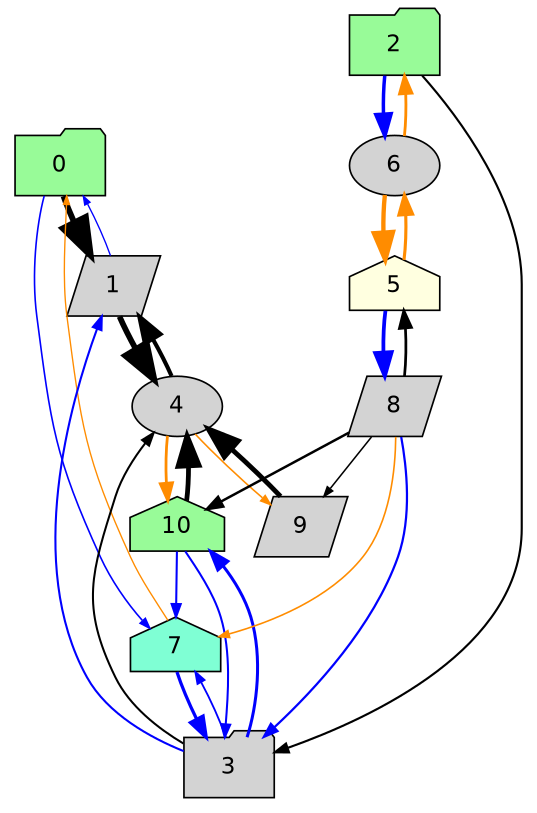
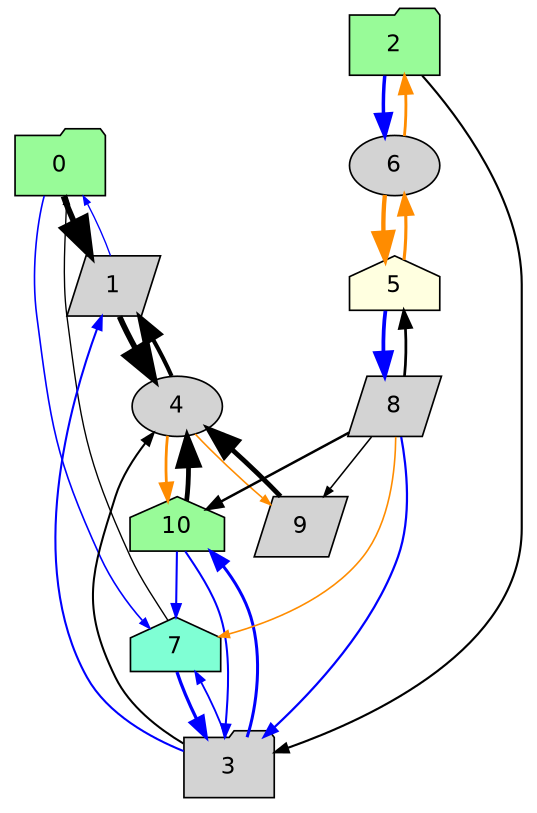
edge "7" -> "0": color darkorange -> black
